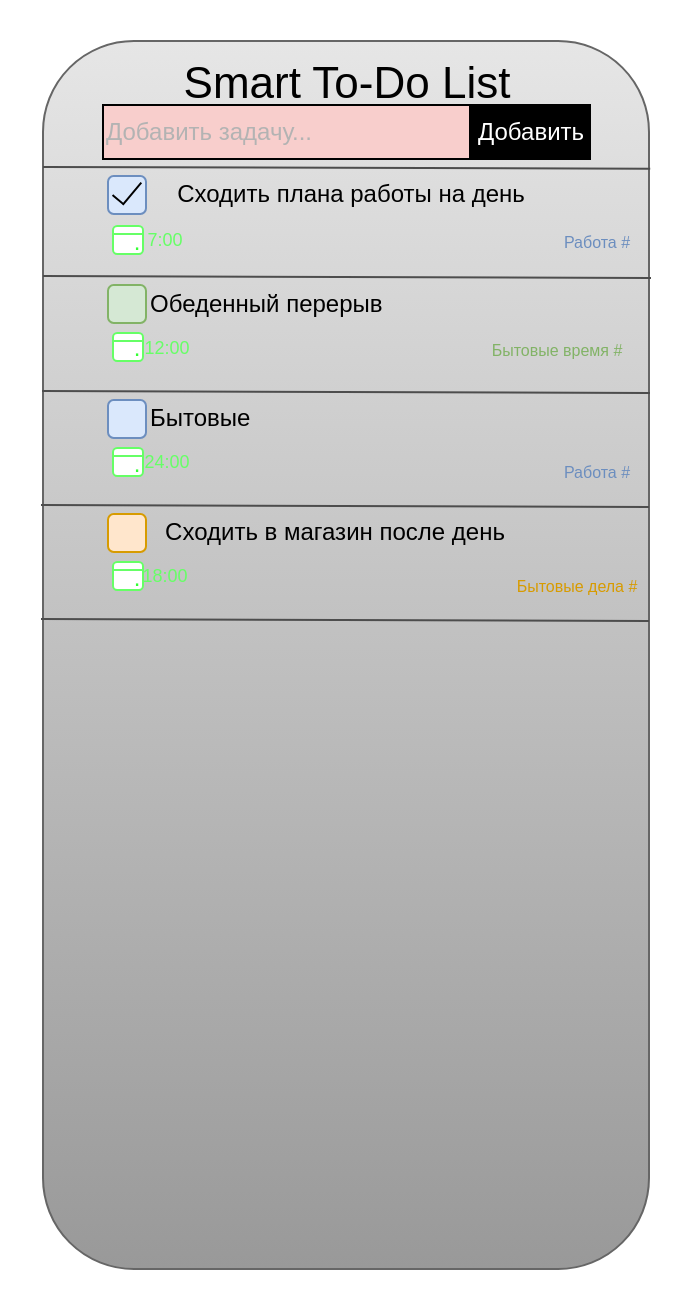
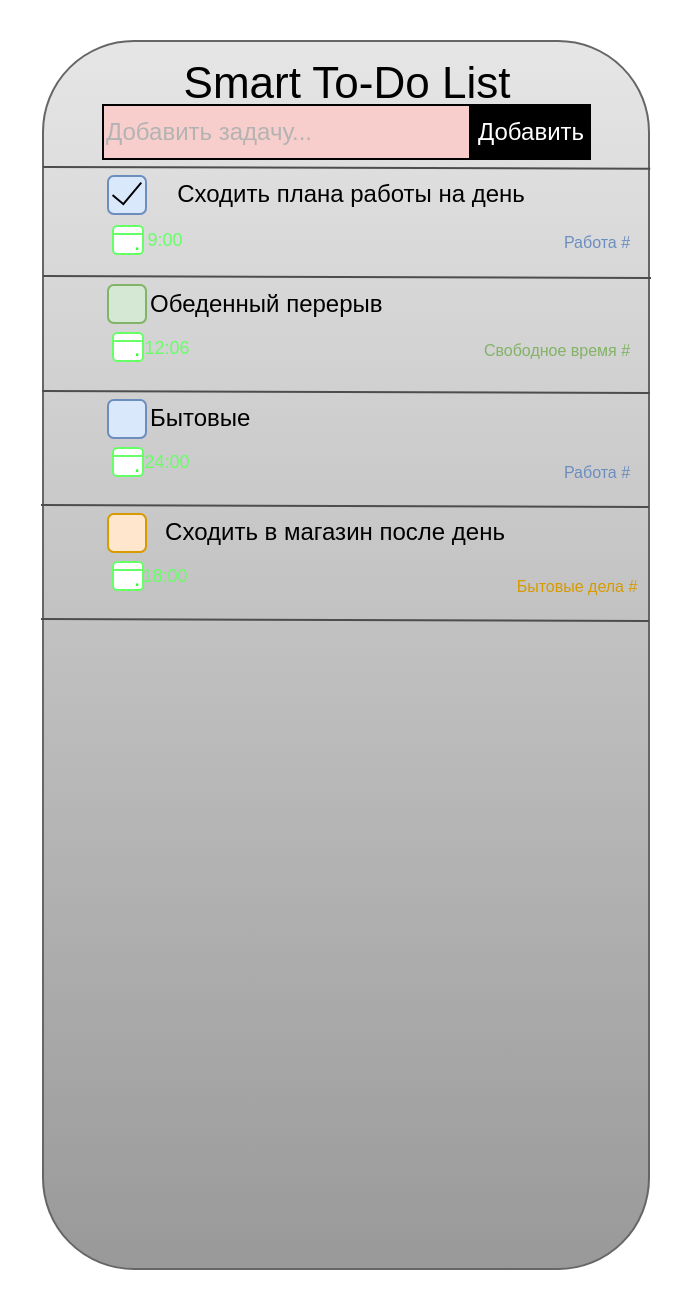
node "7:00": label "7:00" -> "9:00"
node "12:00": label "12:00" -> "12:06"
node "Бытовые время #": label "Бытовые время #" -> "Свободное время #"
